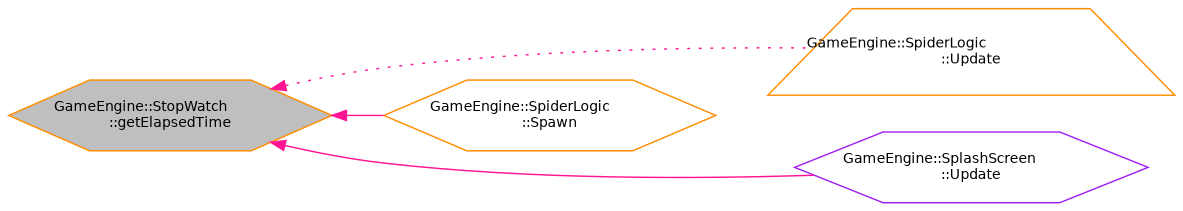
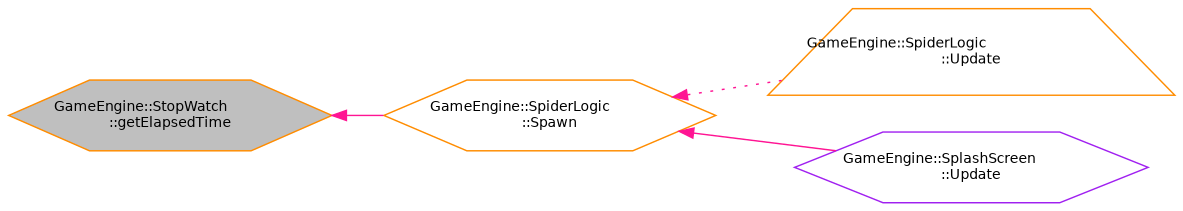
edge "GameEngine::SpiderLogic ::Update" -> "GameEngine::StopWatch ::getElapsedTime": now "GameEngine::SpiderLogic ::Update" -> "GameEngine::SpiderLogic ::Spawn"
edge "GameEngine::SplashScreen ::Update" -> "GameEngine::StopWatch ::getElapsedTime": now "GameEngine::SplashScreen ::Update" -> "GameEngine::SpiderLogic ::Spawn"
